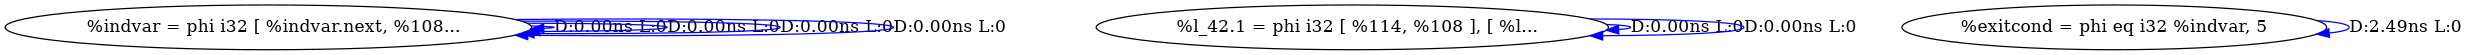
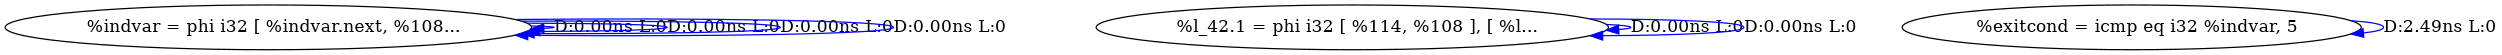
node "%exitcond = phi eq i32 %indvar, 5": label "%exitcond = phi eq i32 %indvar, 5" -> "%exitcond = icmp eq i32 %indvar, 5"
